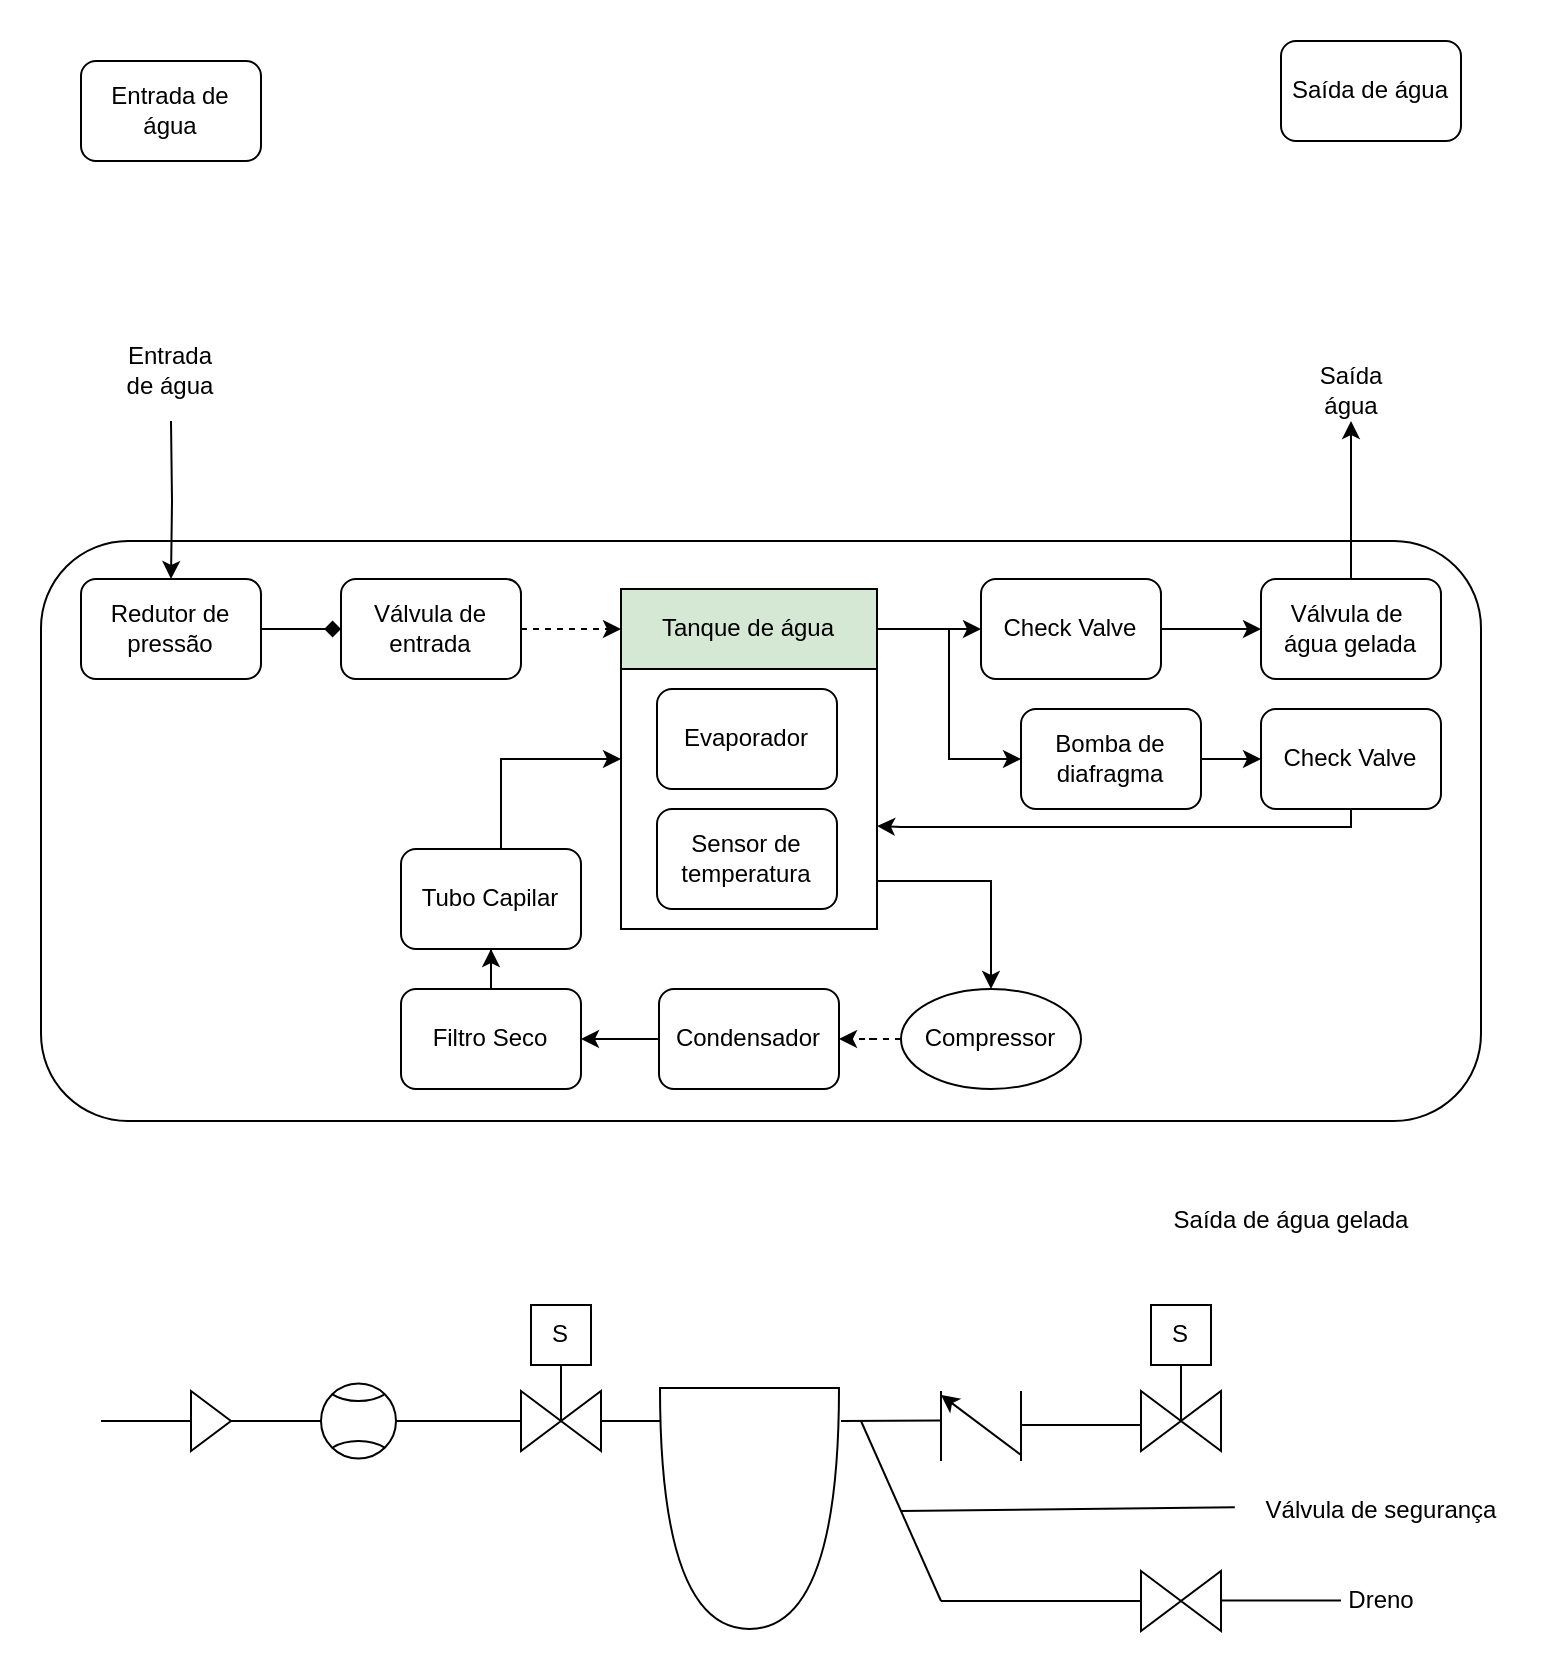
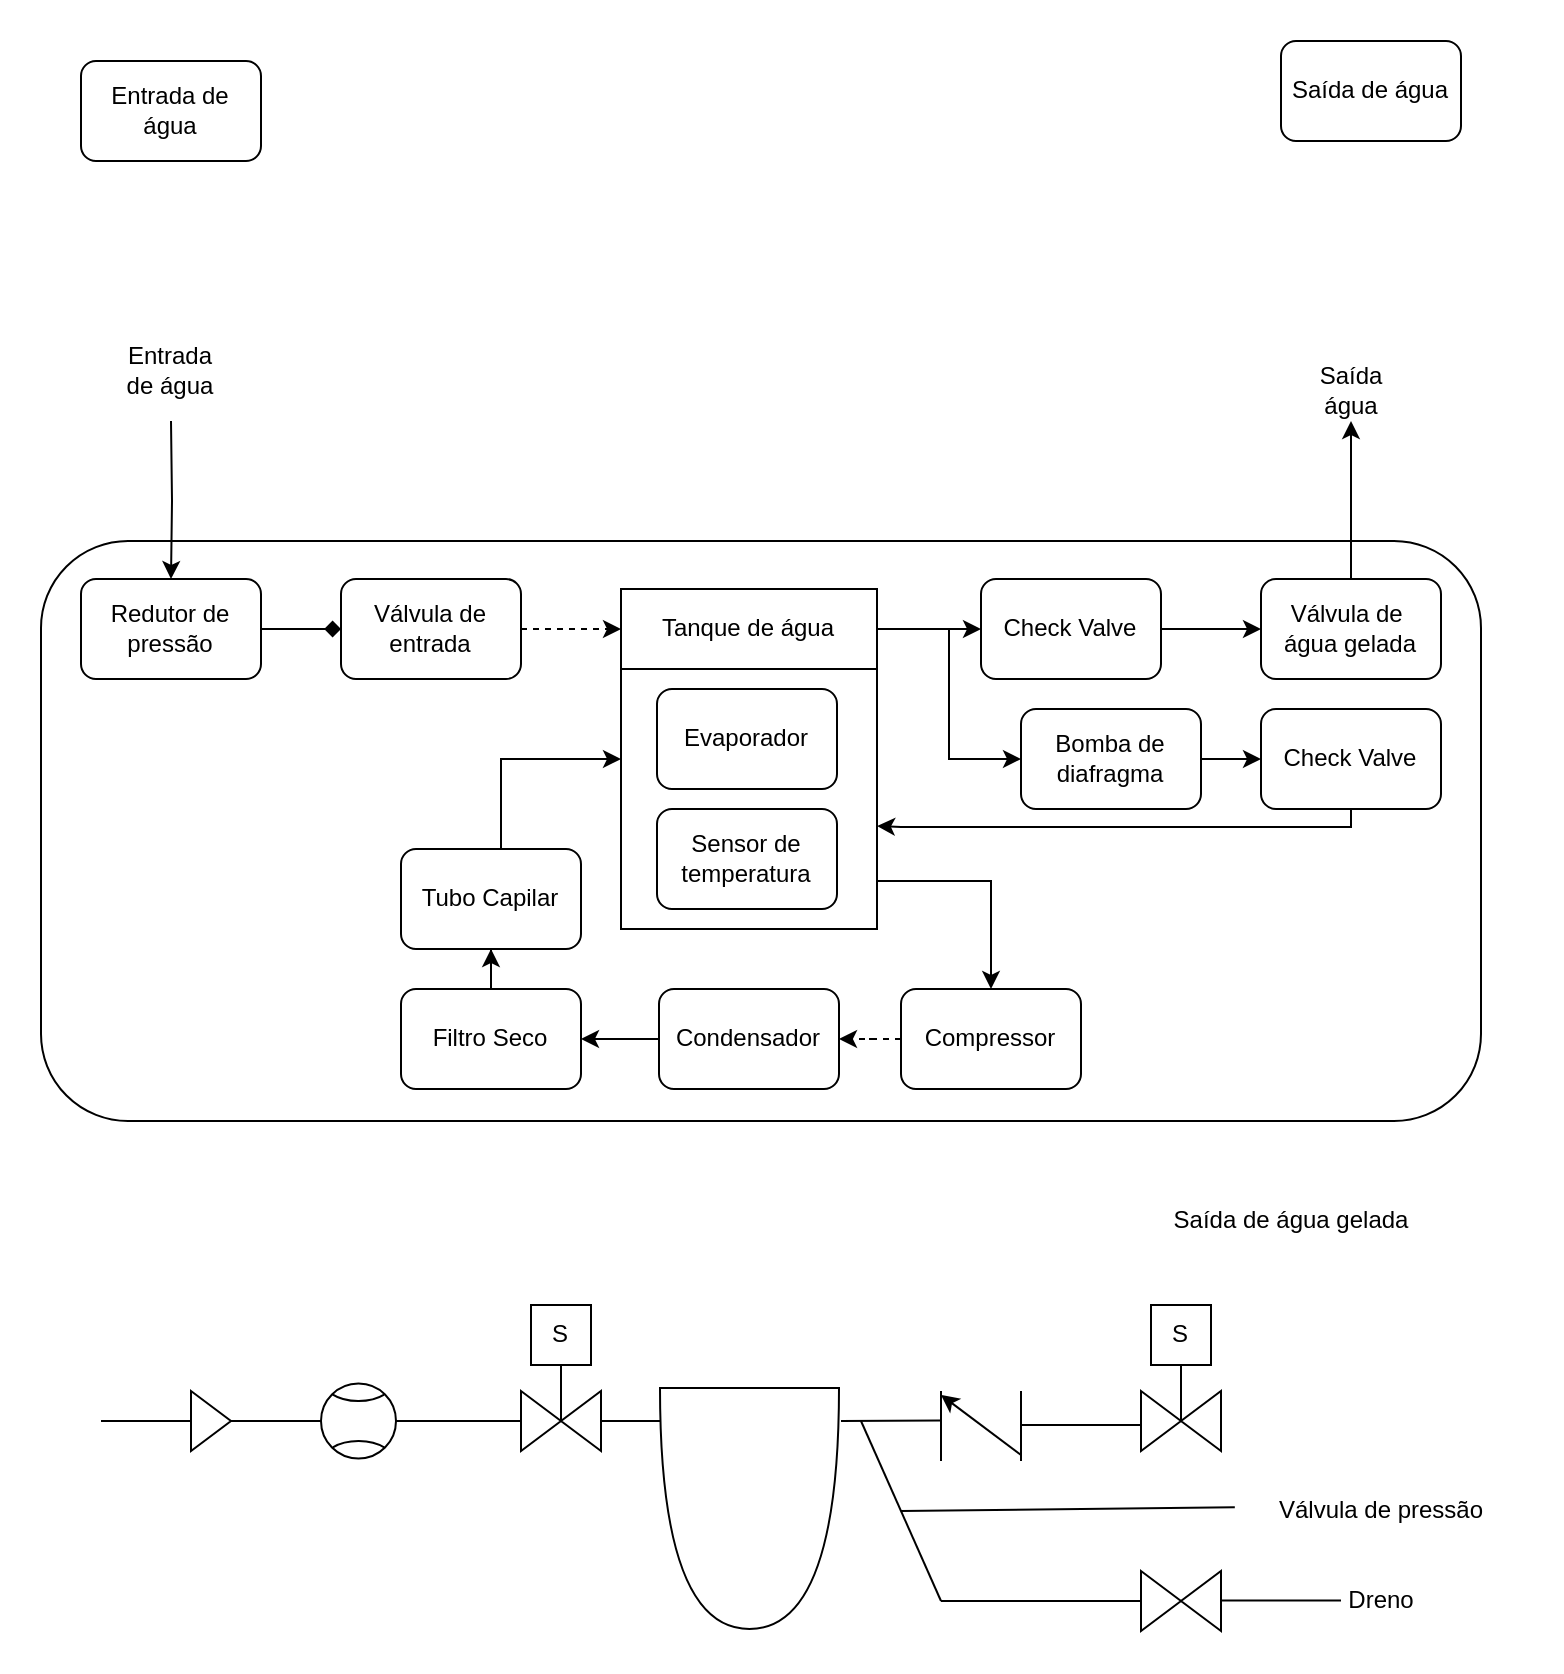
node "Tanque de água": fillcolor #d5e8d4 -> #ffffff
node "Compressor": shape ellipse -> rounded rectangle
node "Válvula de segurança": label "Válvula de segurança" -> "Válvula de pressão"
